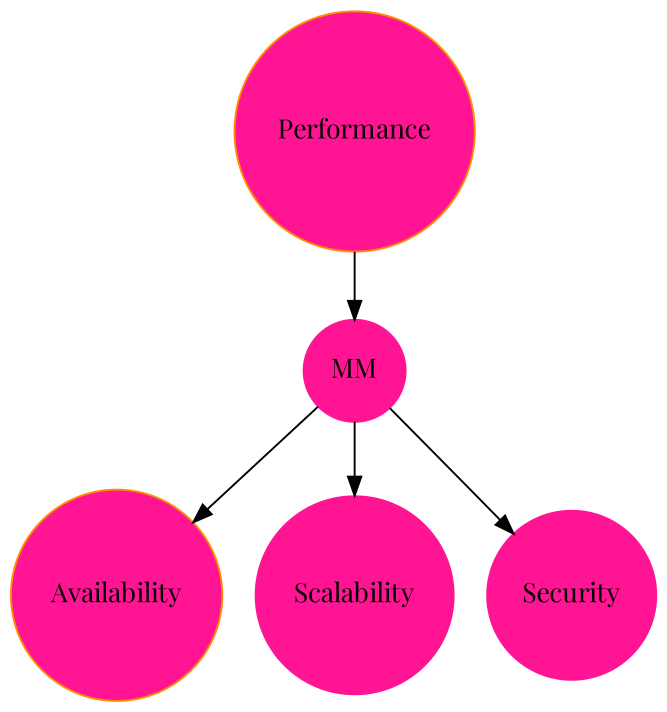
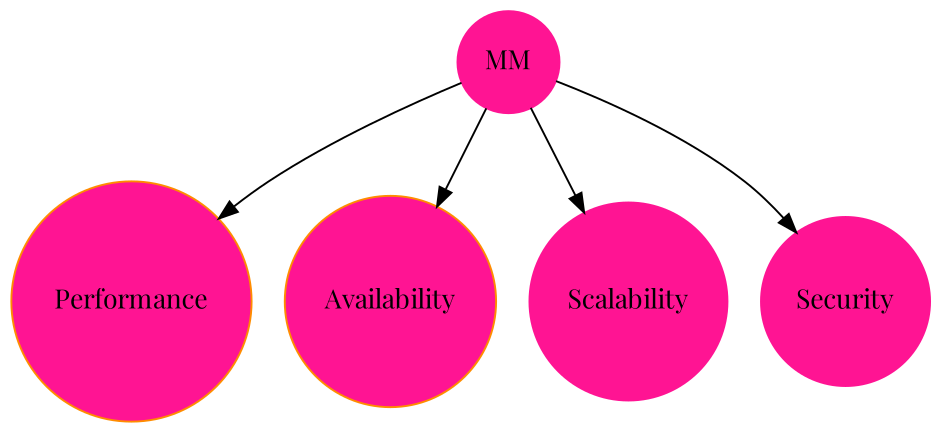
edge "Performance" -> "MM": reversed
